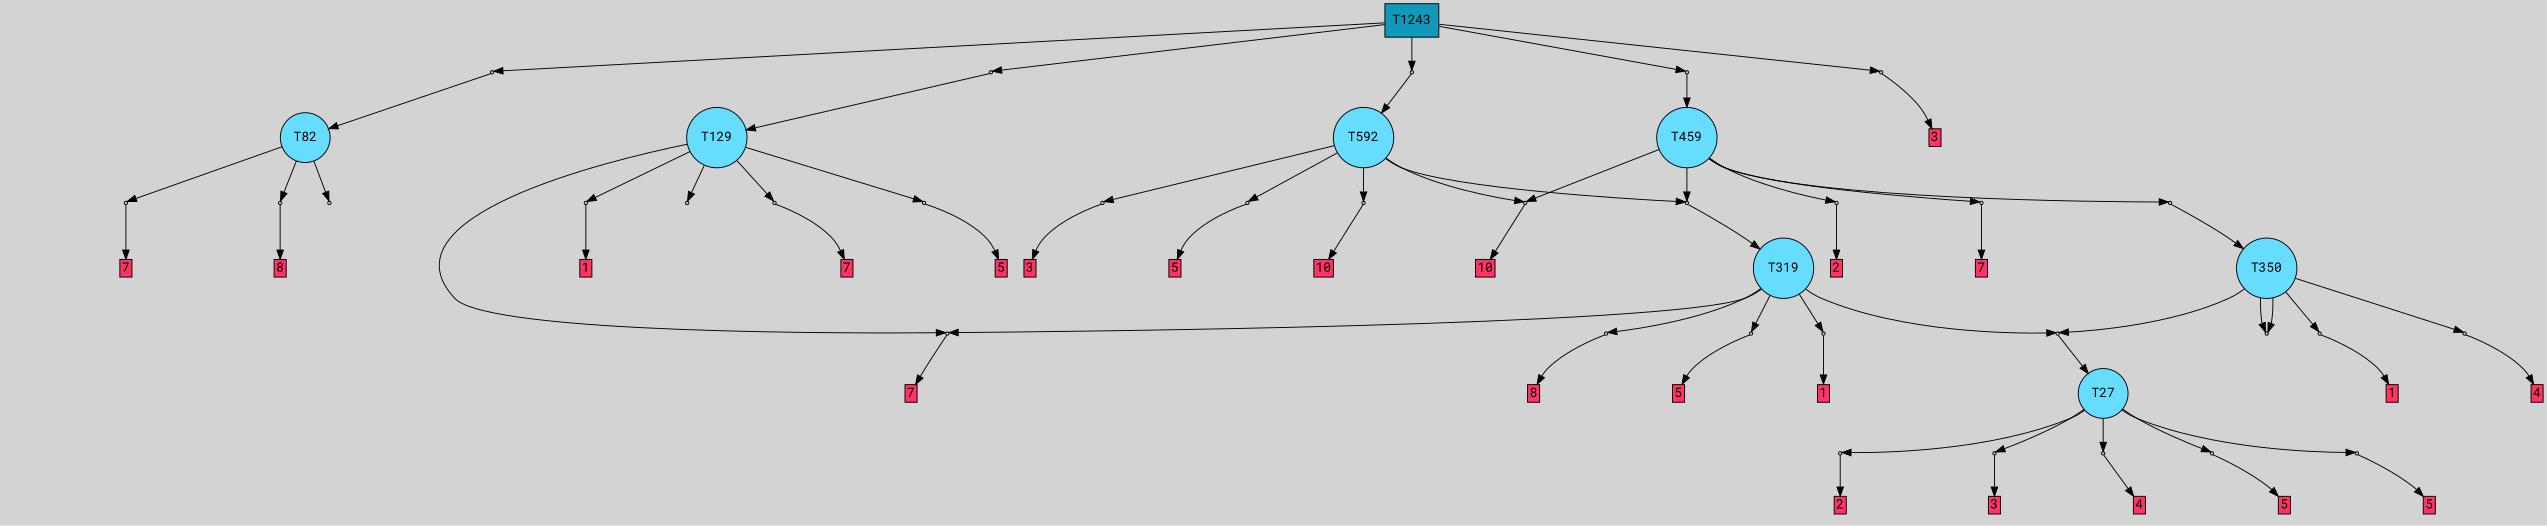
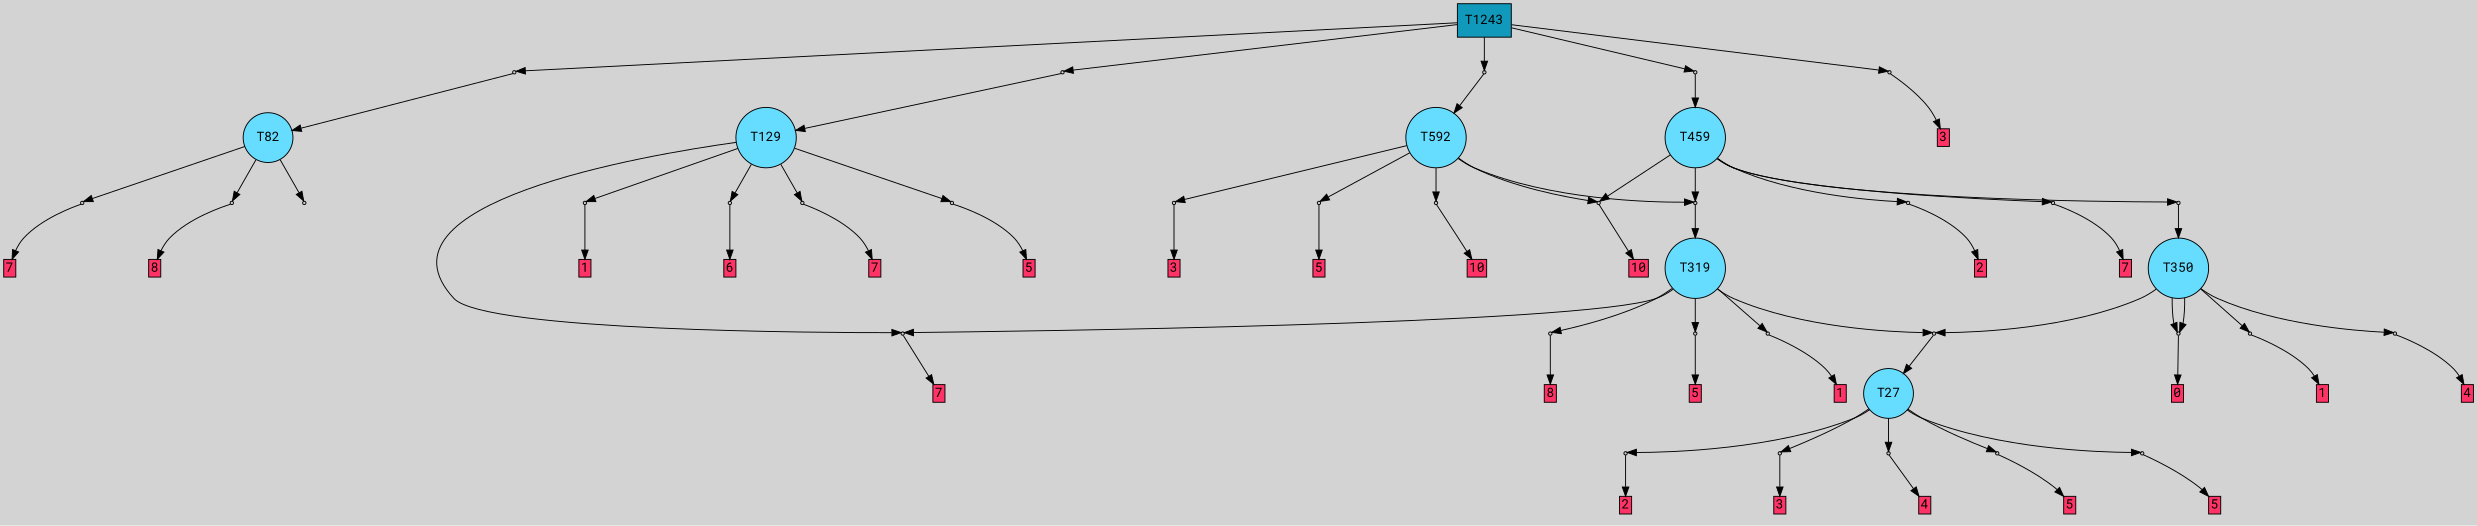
node "6": added
node "0": added
